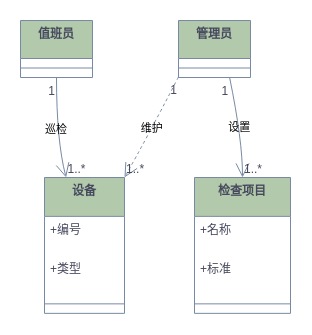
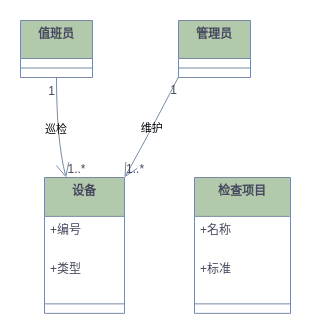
edge "管理员" -> "设备": style dashed -> solid
edge "管理员" -> "检查项目": removed, labels "1", "设置", "1..*"
